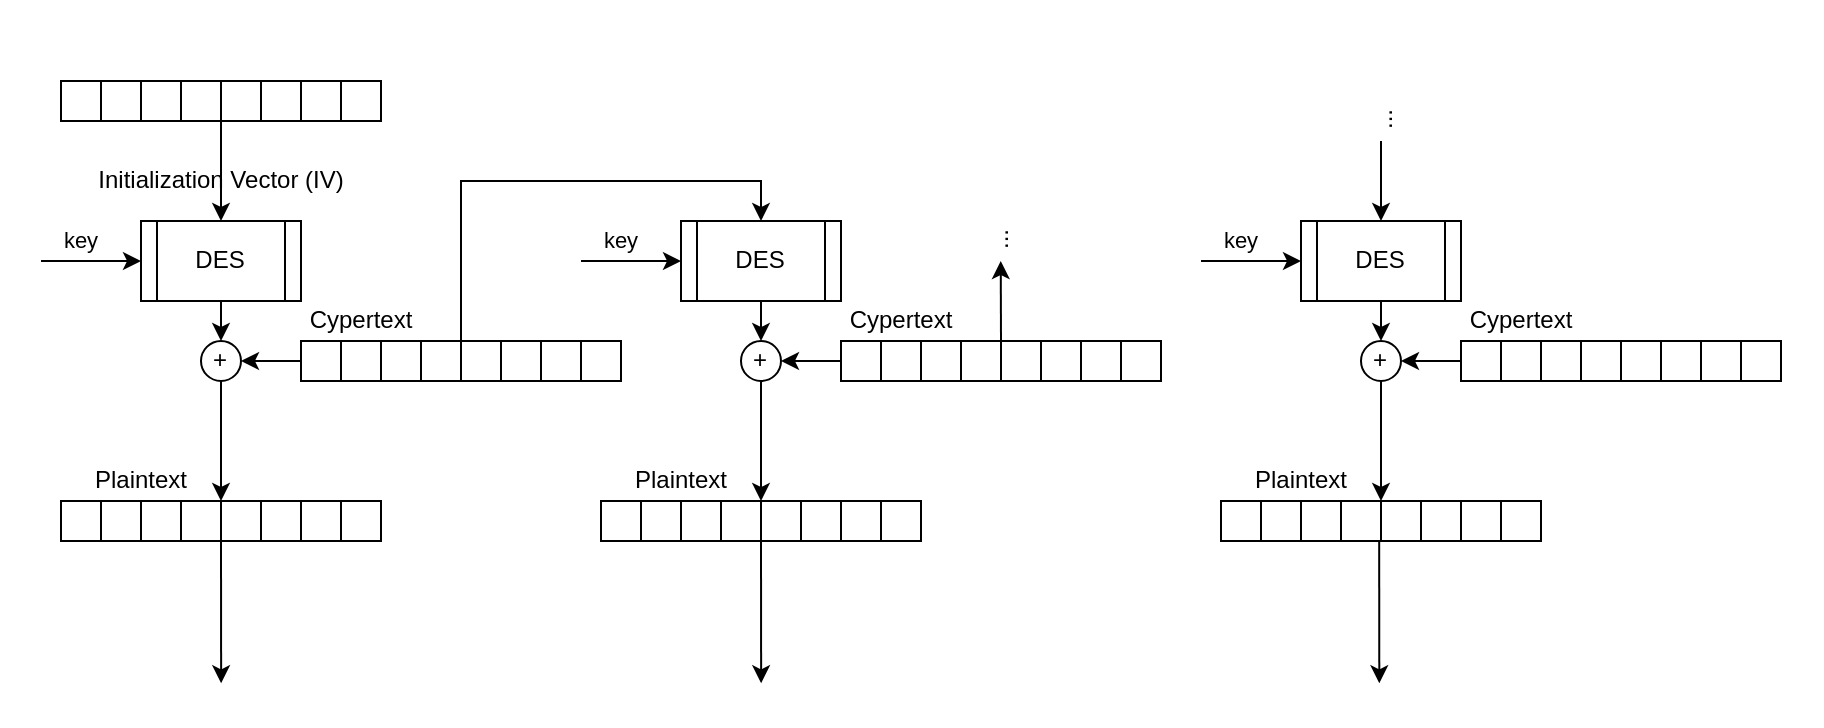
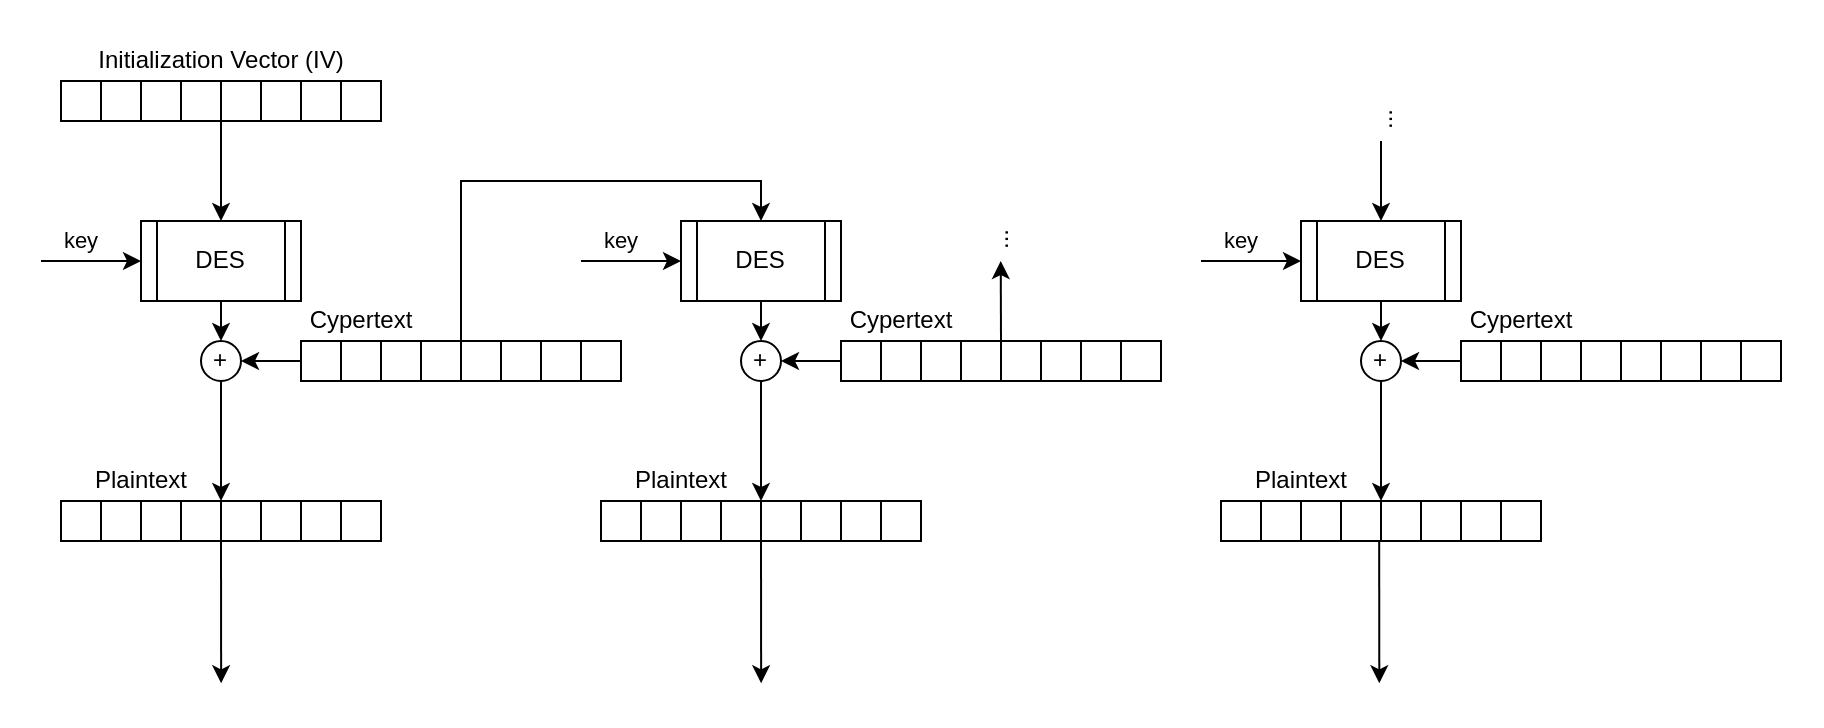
node "Initialization Vector (IV)": moved (221, 181) -> (221, 61)
